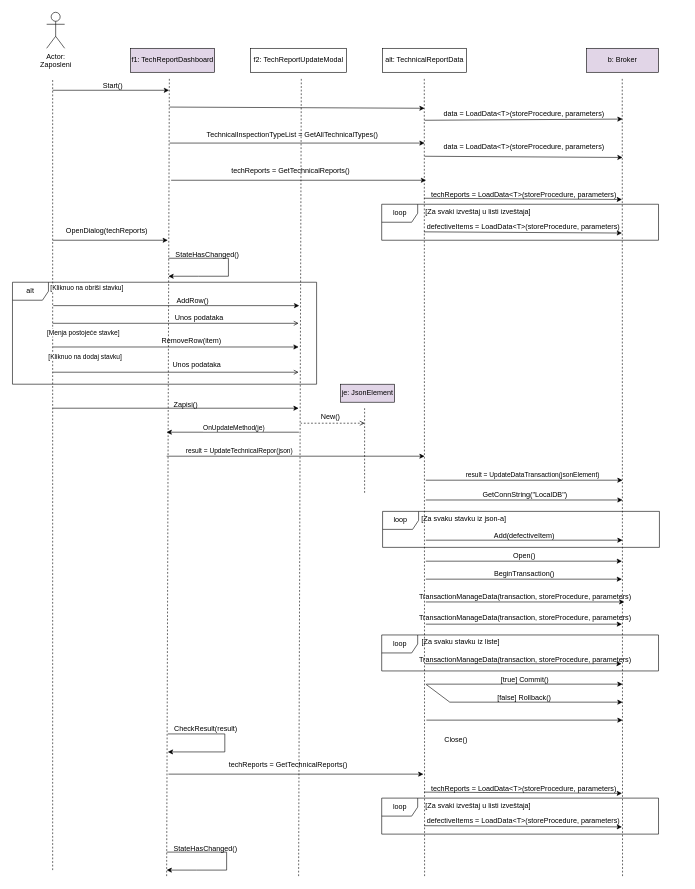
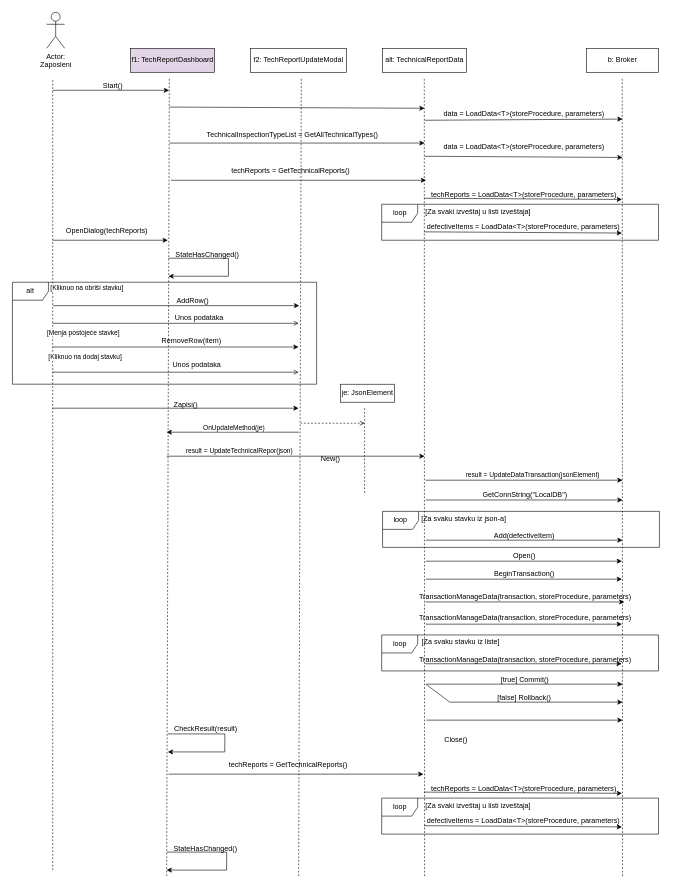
node "b: Broker": fillcolor #e1d5e7 -> #ffffff
node "je: JsonElement": fillcolor #e1d5e7 -> #ffffff
node "New()": moved (330, 417) -> (330, 459)
